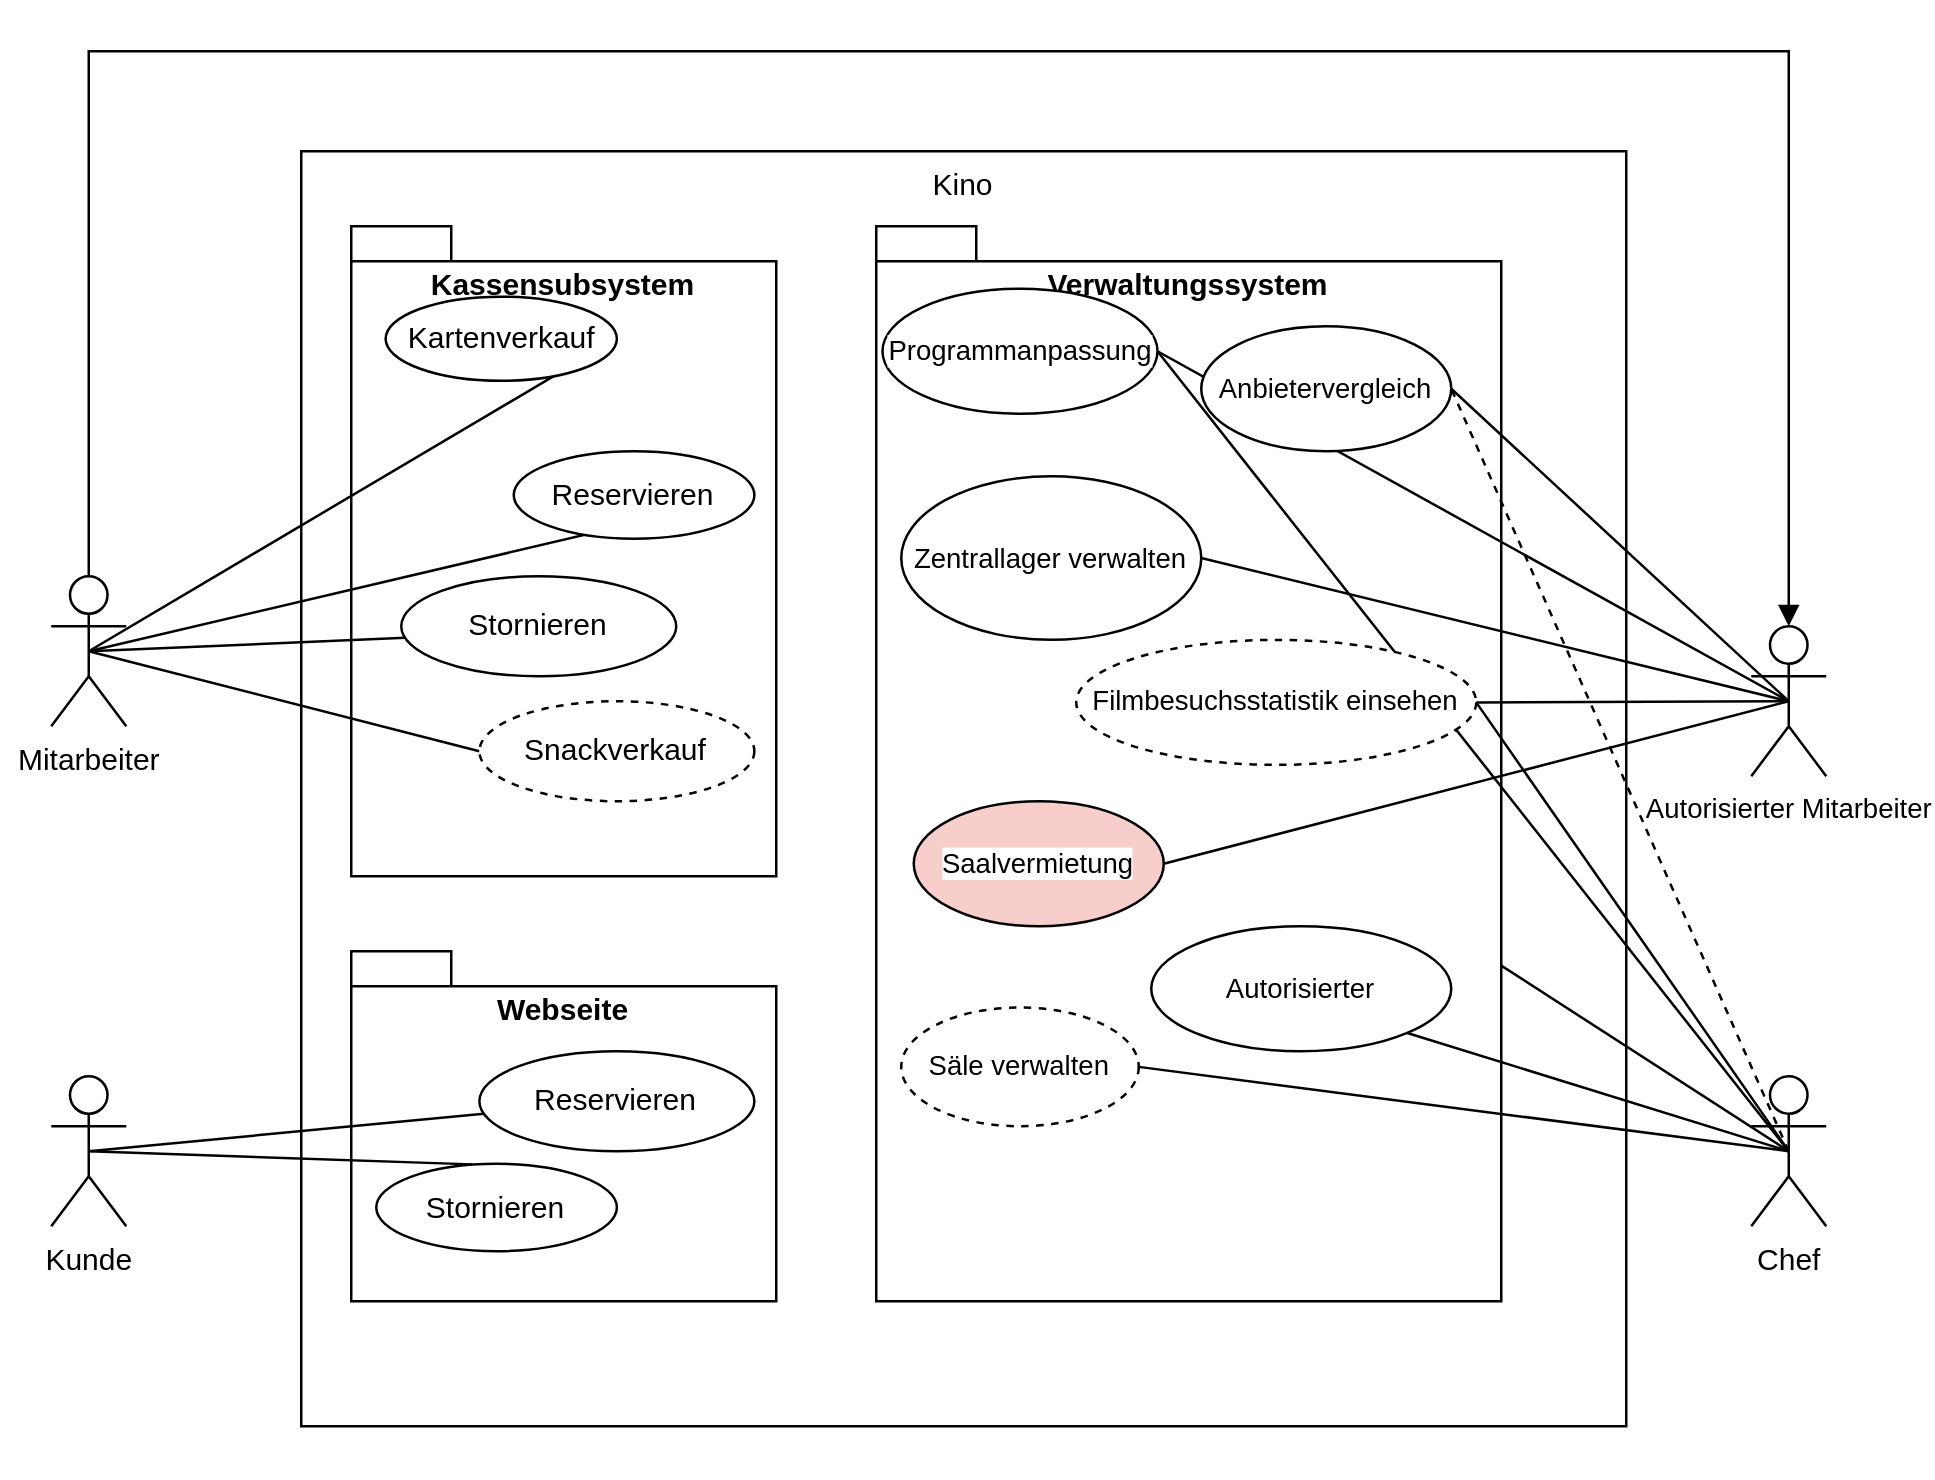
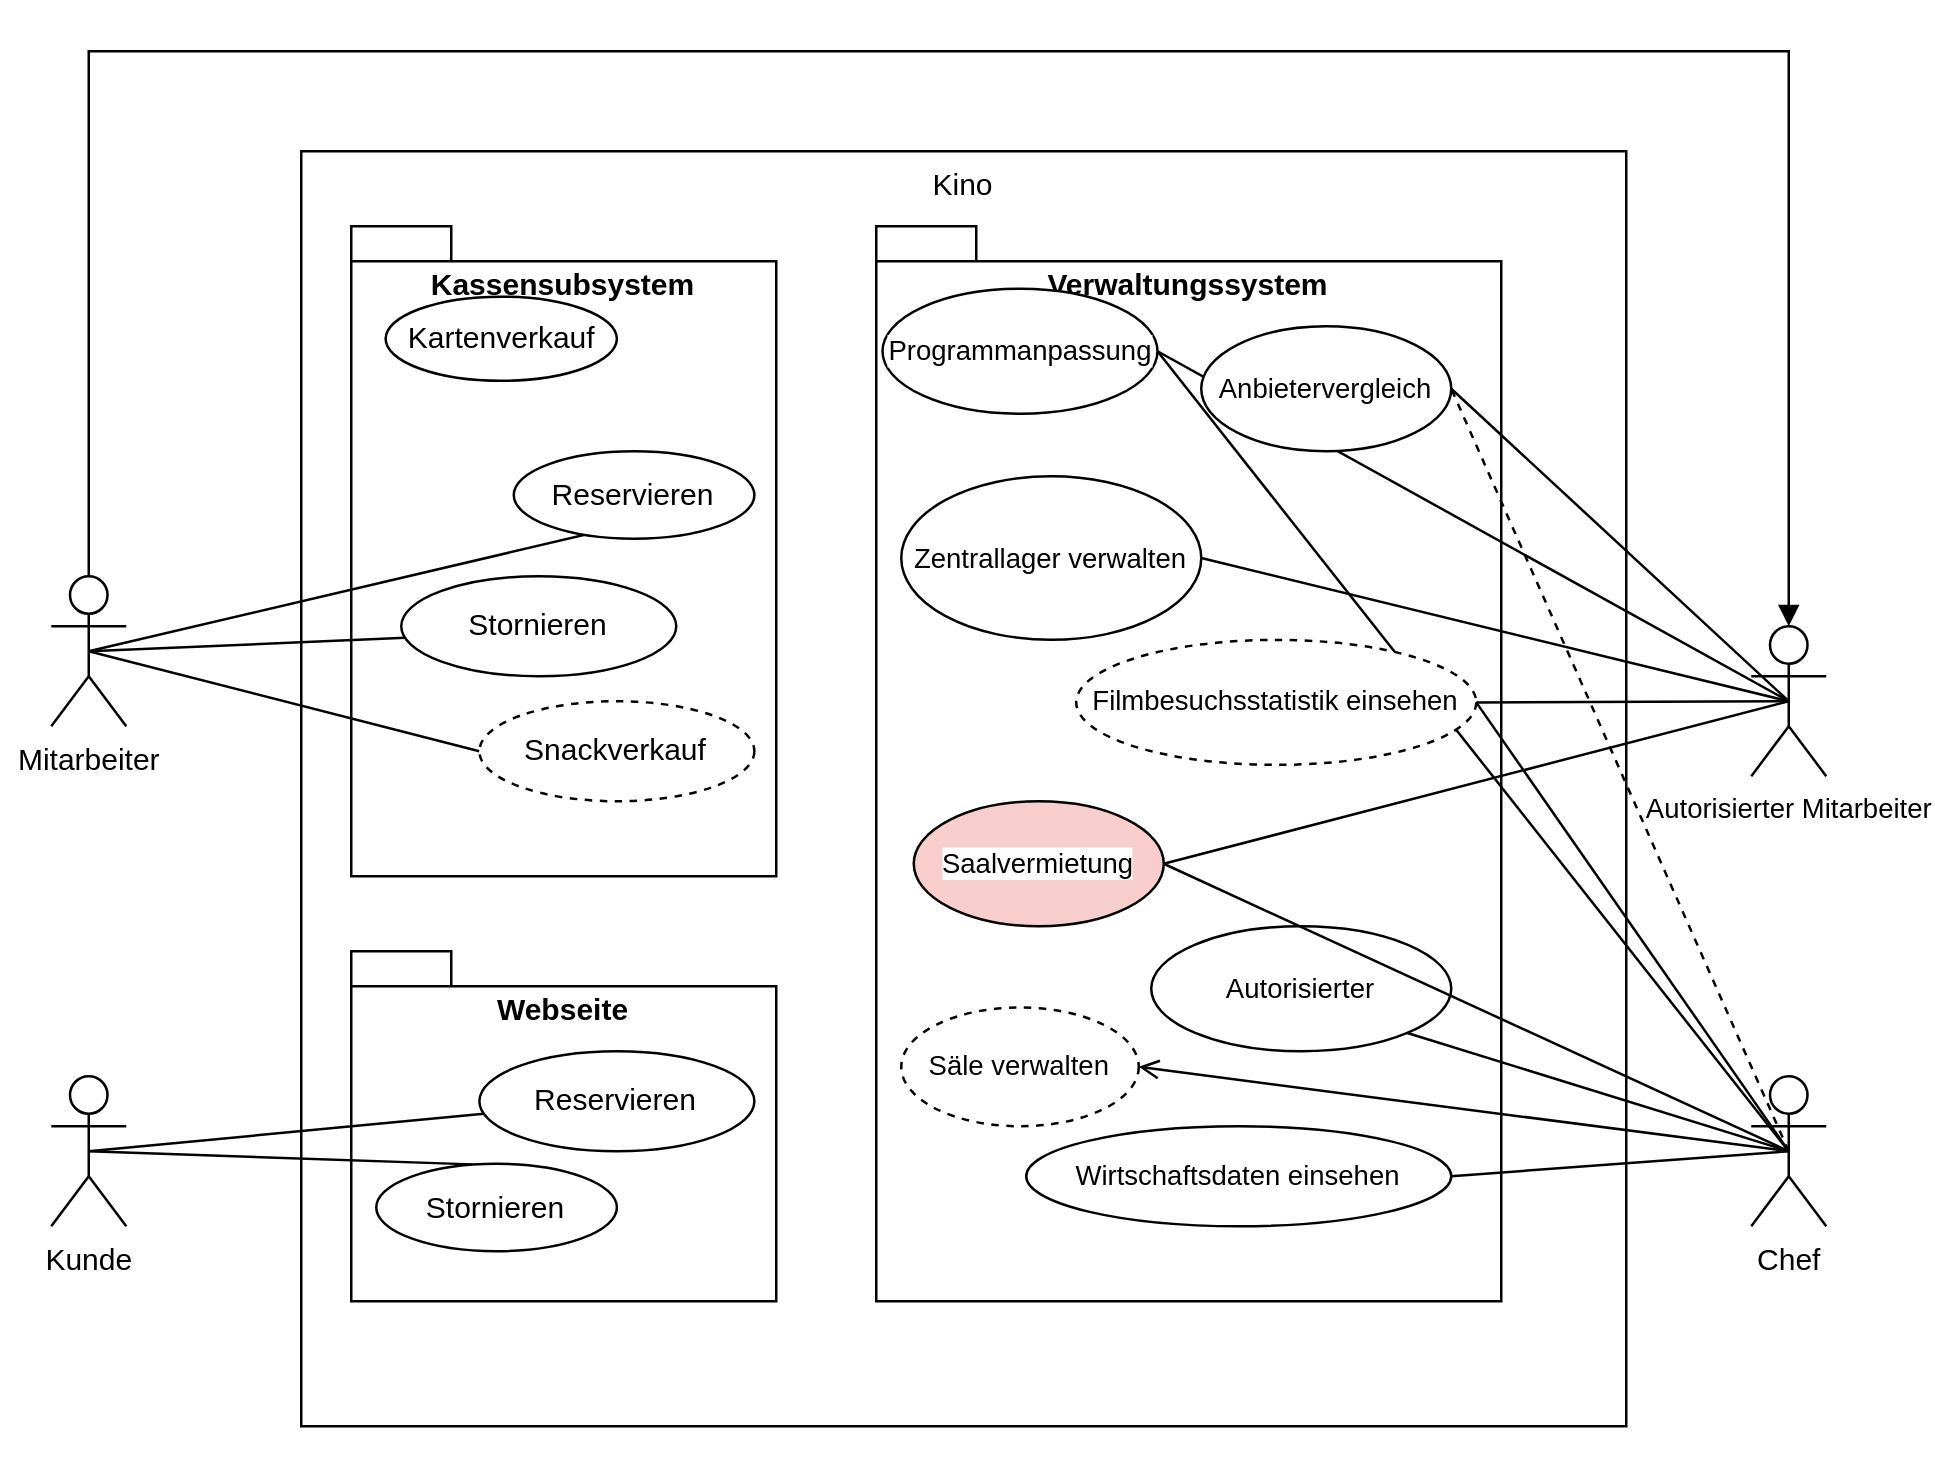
edge "Kartenverkauf" -- "Mitarbeiter": removed
edge "Verwaltungssystem" -- "Chef": now "Saalvermietung" -- "Chef"
edge "Säle verwalten" -- "Chef": arrowhead none -> open
edge "Chef" -- "Wirtschaftsdaten einsehen": added
node "Wirtschaftsdaten einsehen": added
